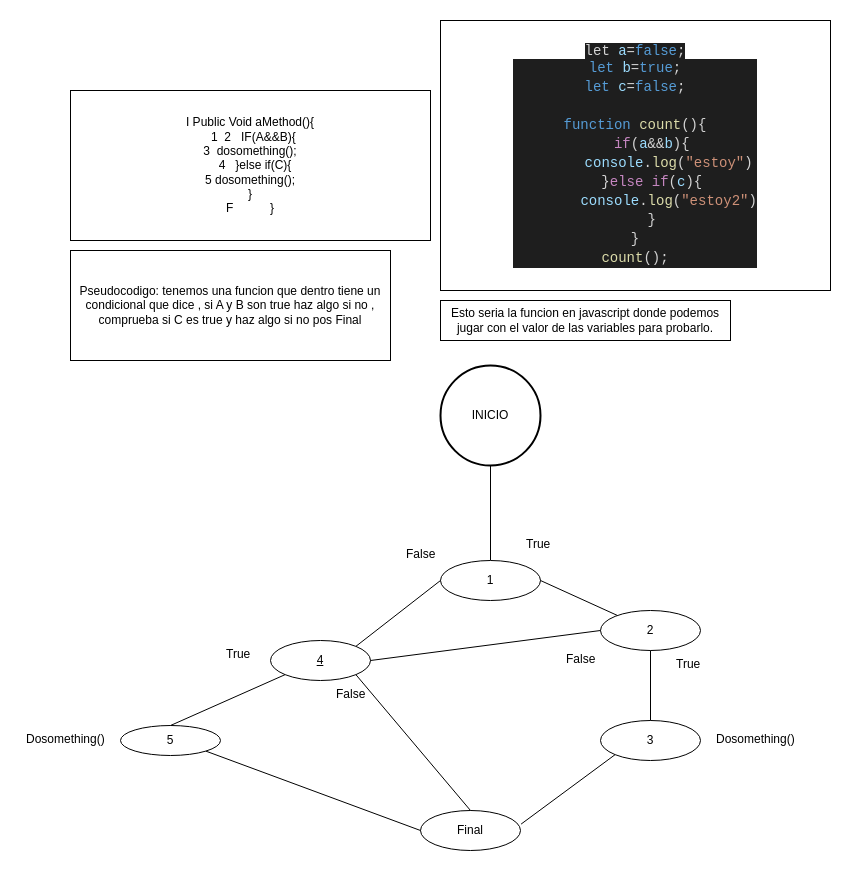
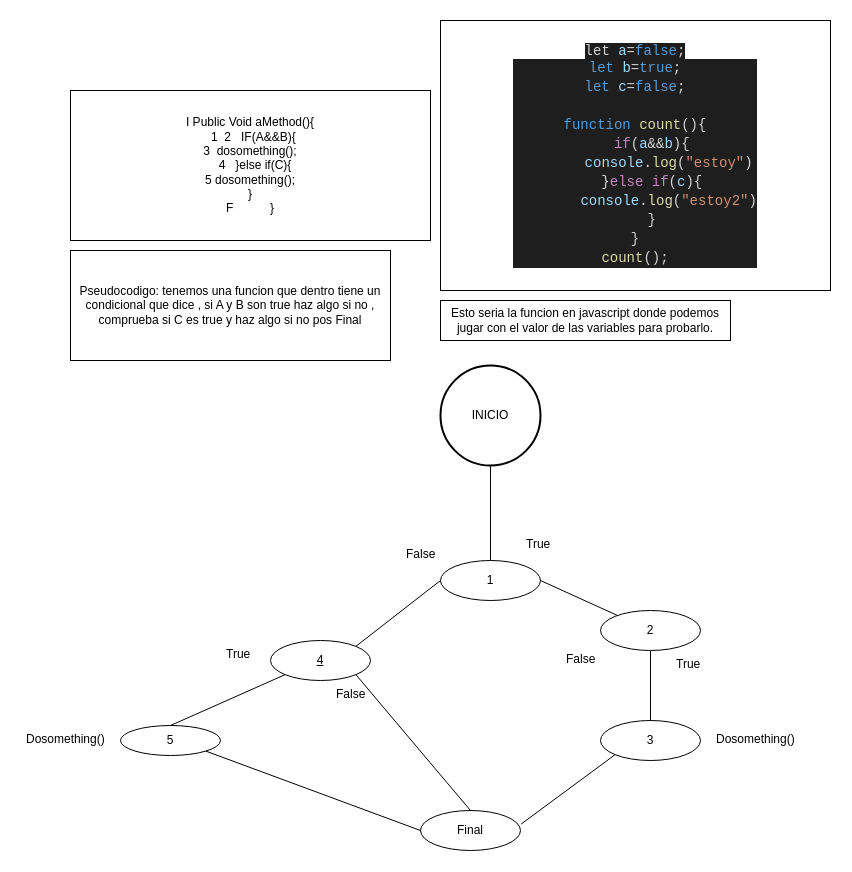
edge "2" -- "4": removed
